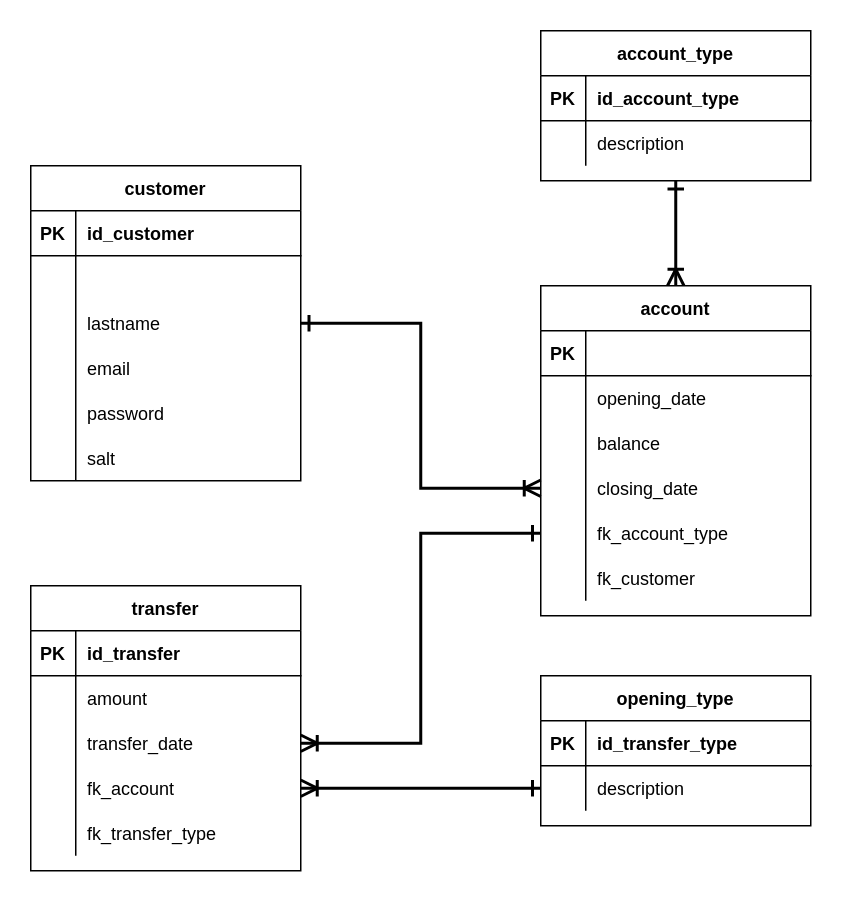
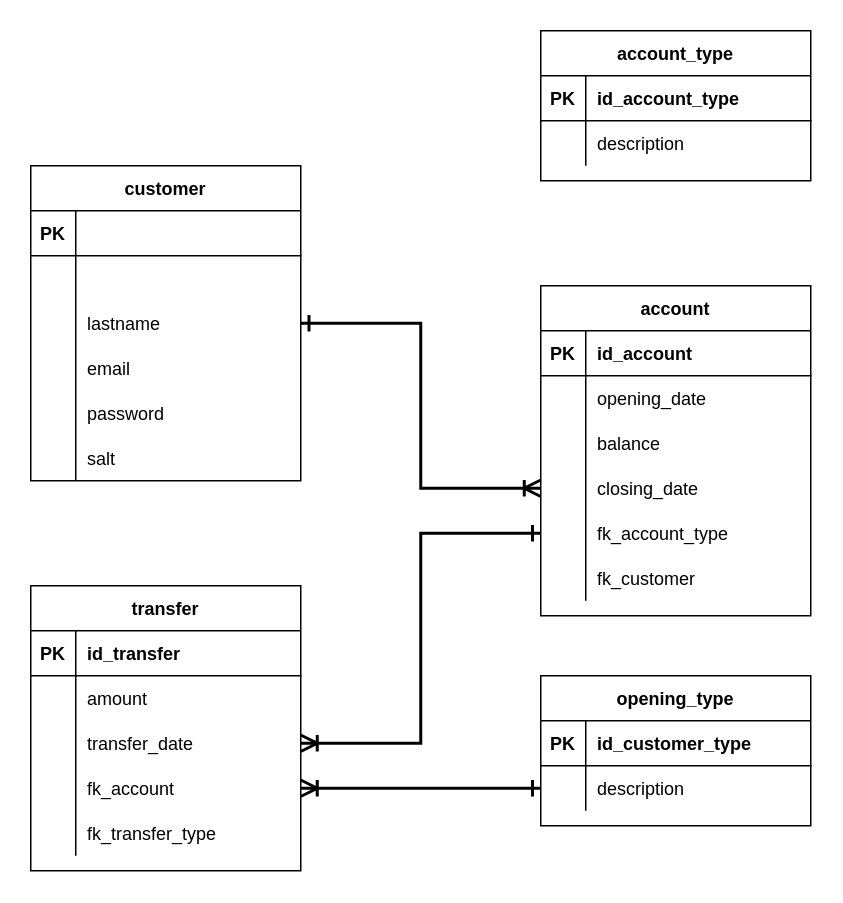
node "id_customer": removed
edge "account_type" -- "account": removed
node "id_account": added
node "id_transfer_type": label "id_transfer_type" -> "id_customer_type"
